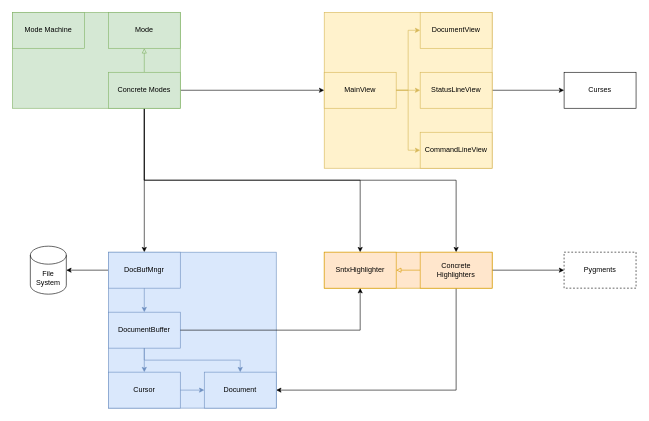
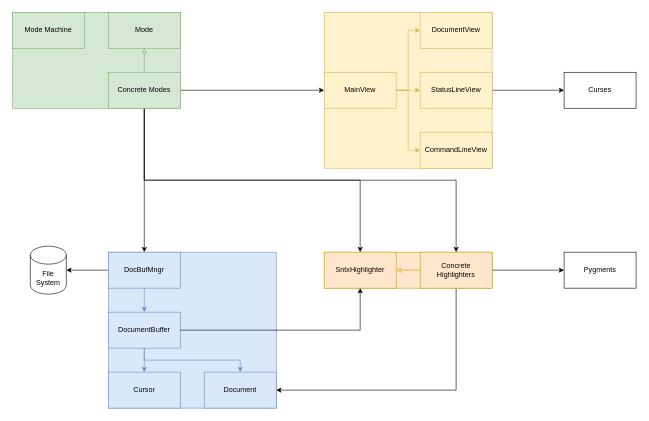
node "Pygments": style dashed -> solid
edge "Cursor" -> "Document": removed
